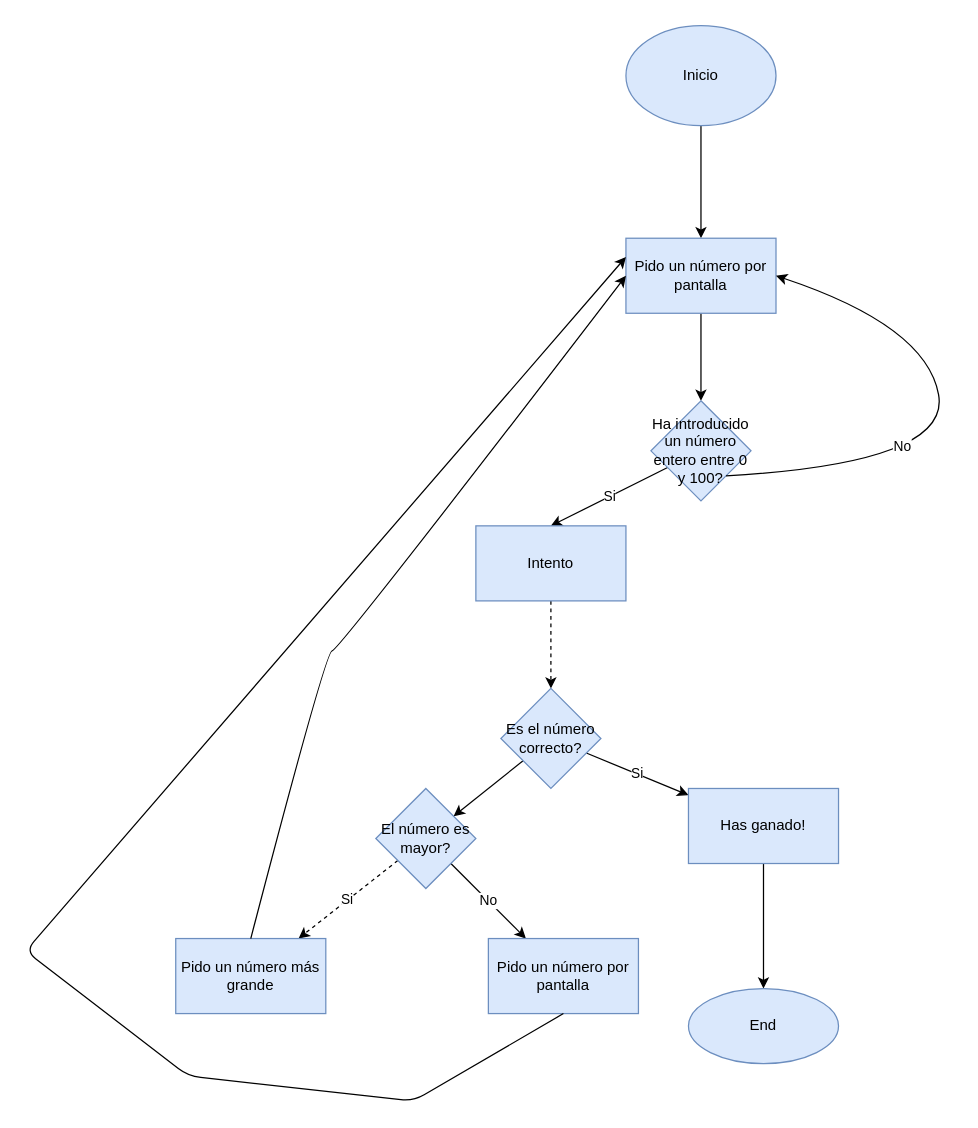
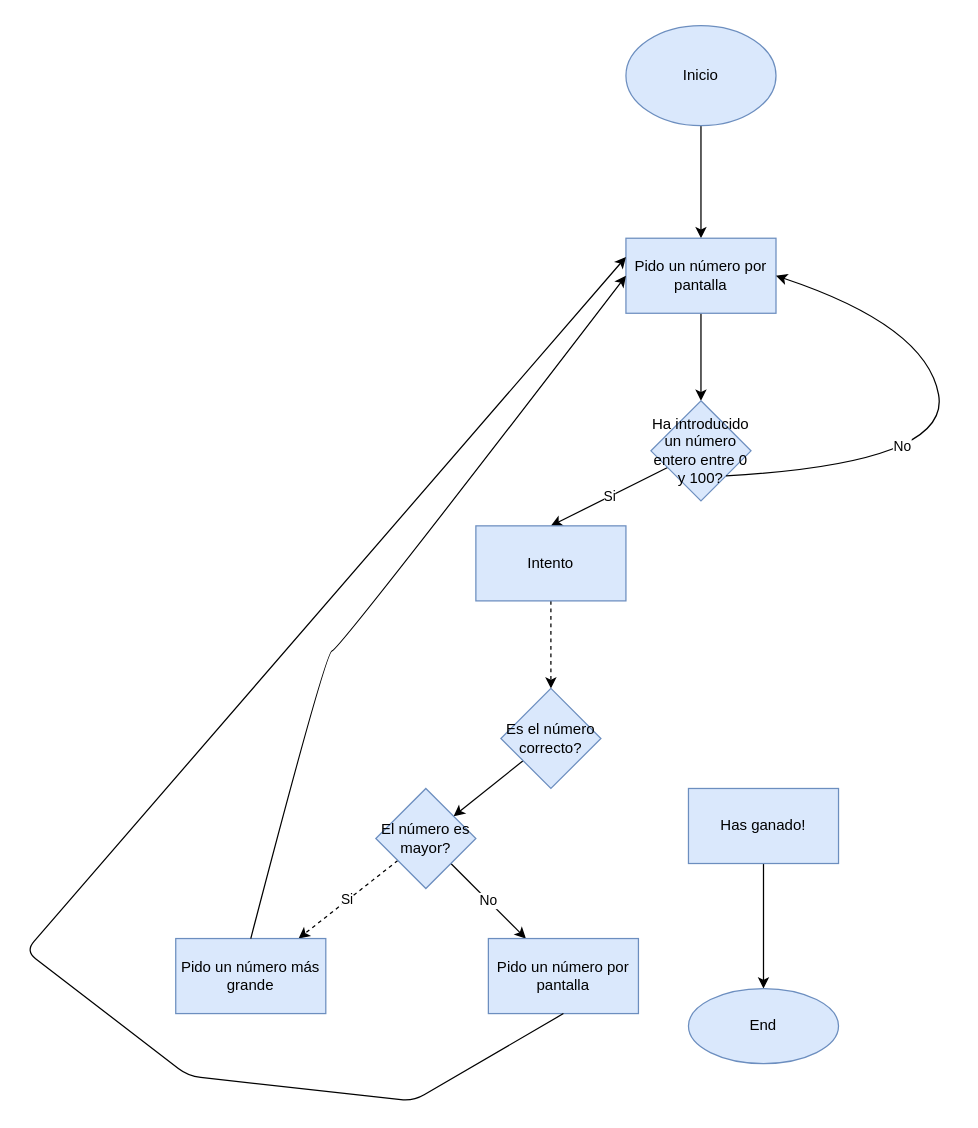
edge "Es el número correcto?" -> "Has ganado!": removed, label "Si"
